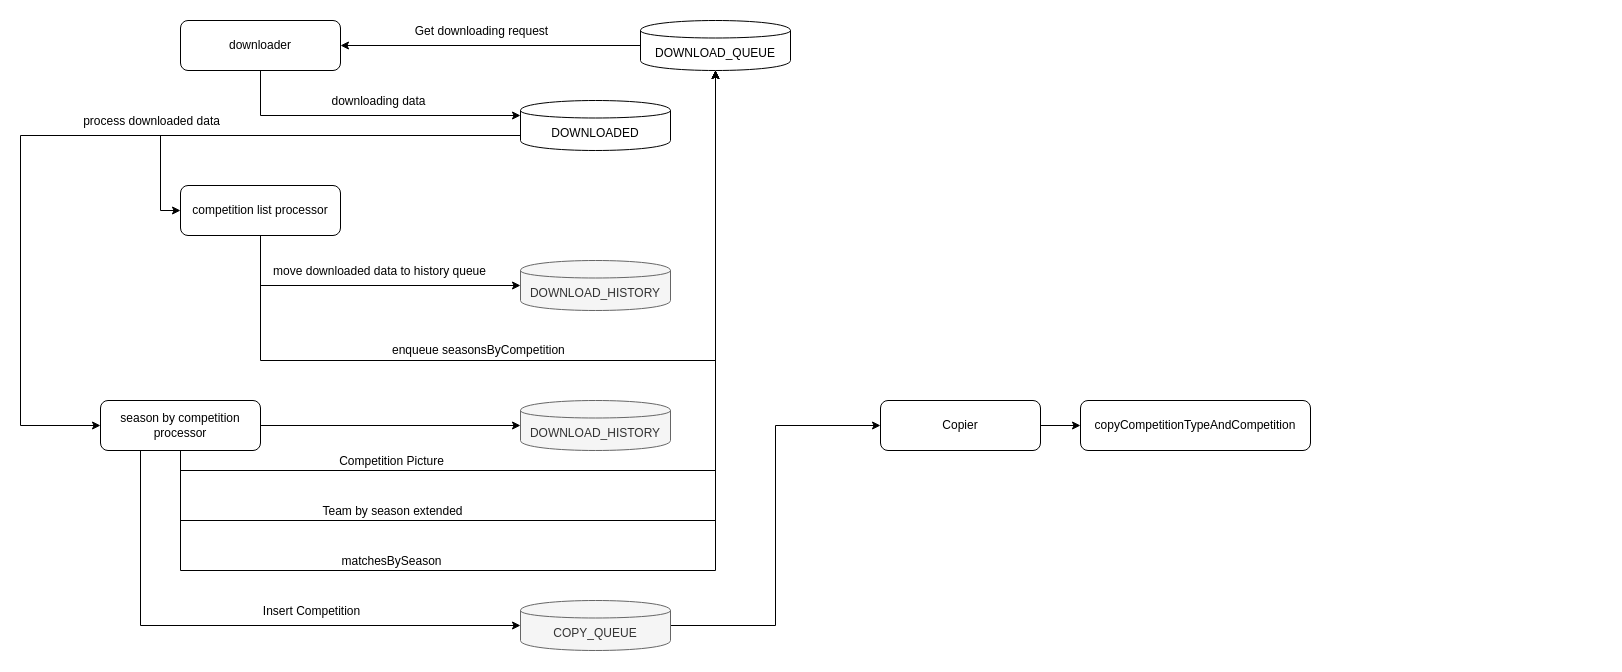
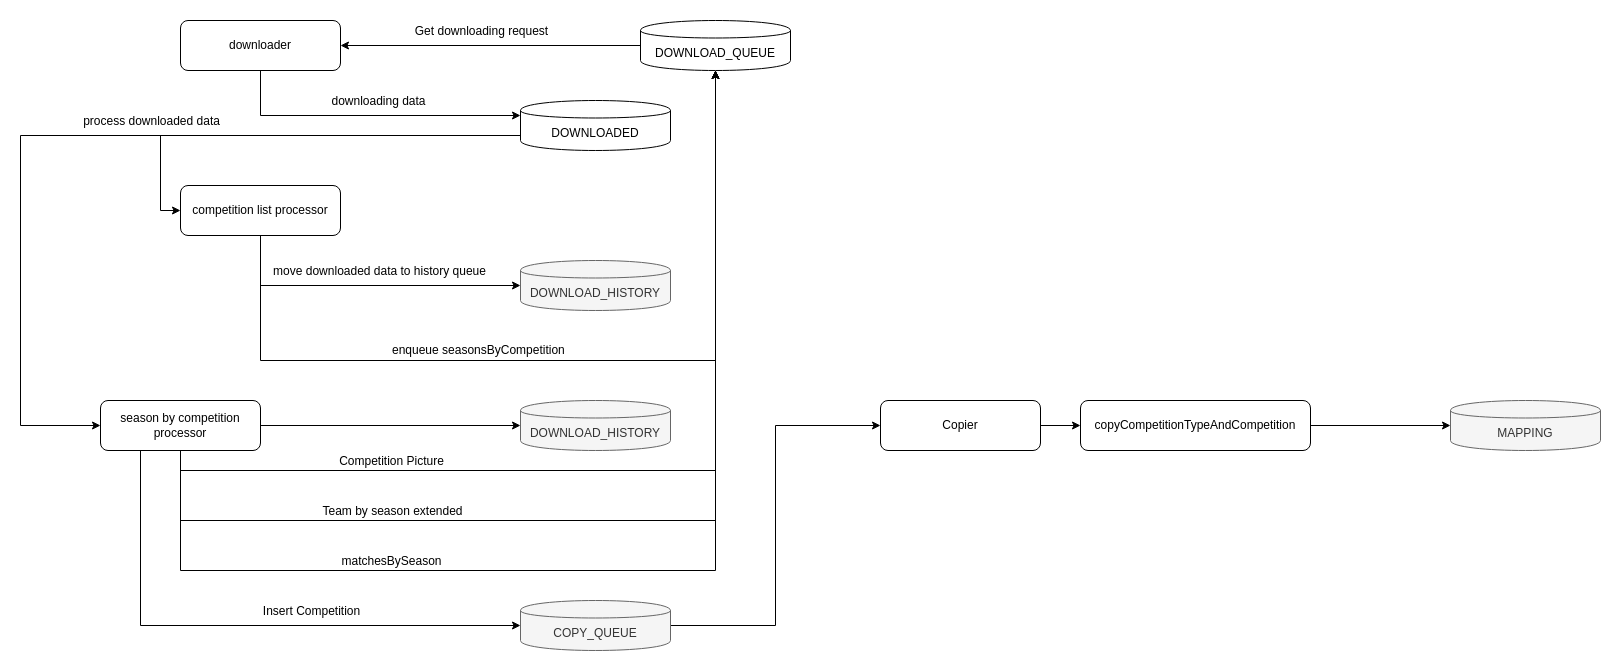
edge "copyCompetitionTypeAndCompetition" -> "MAPPING": added
node "MAPPING": added
